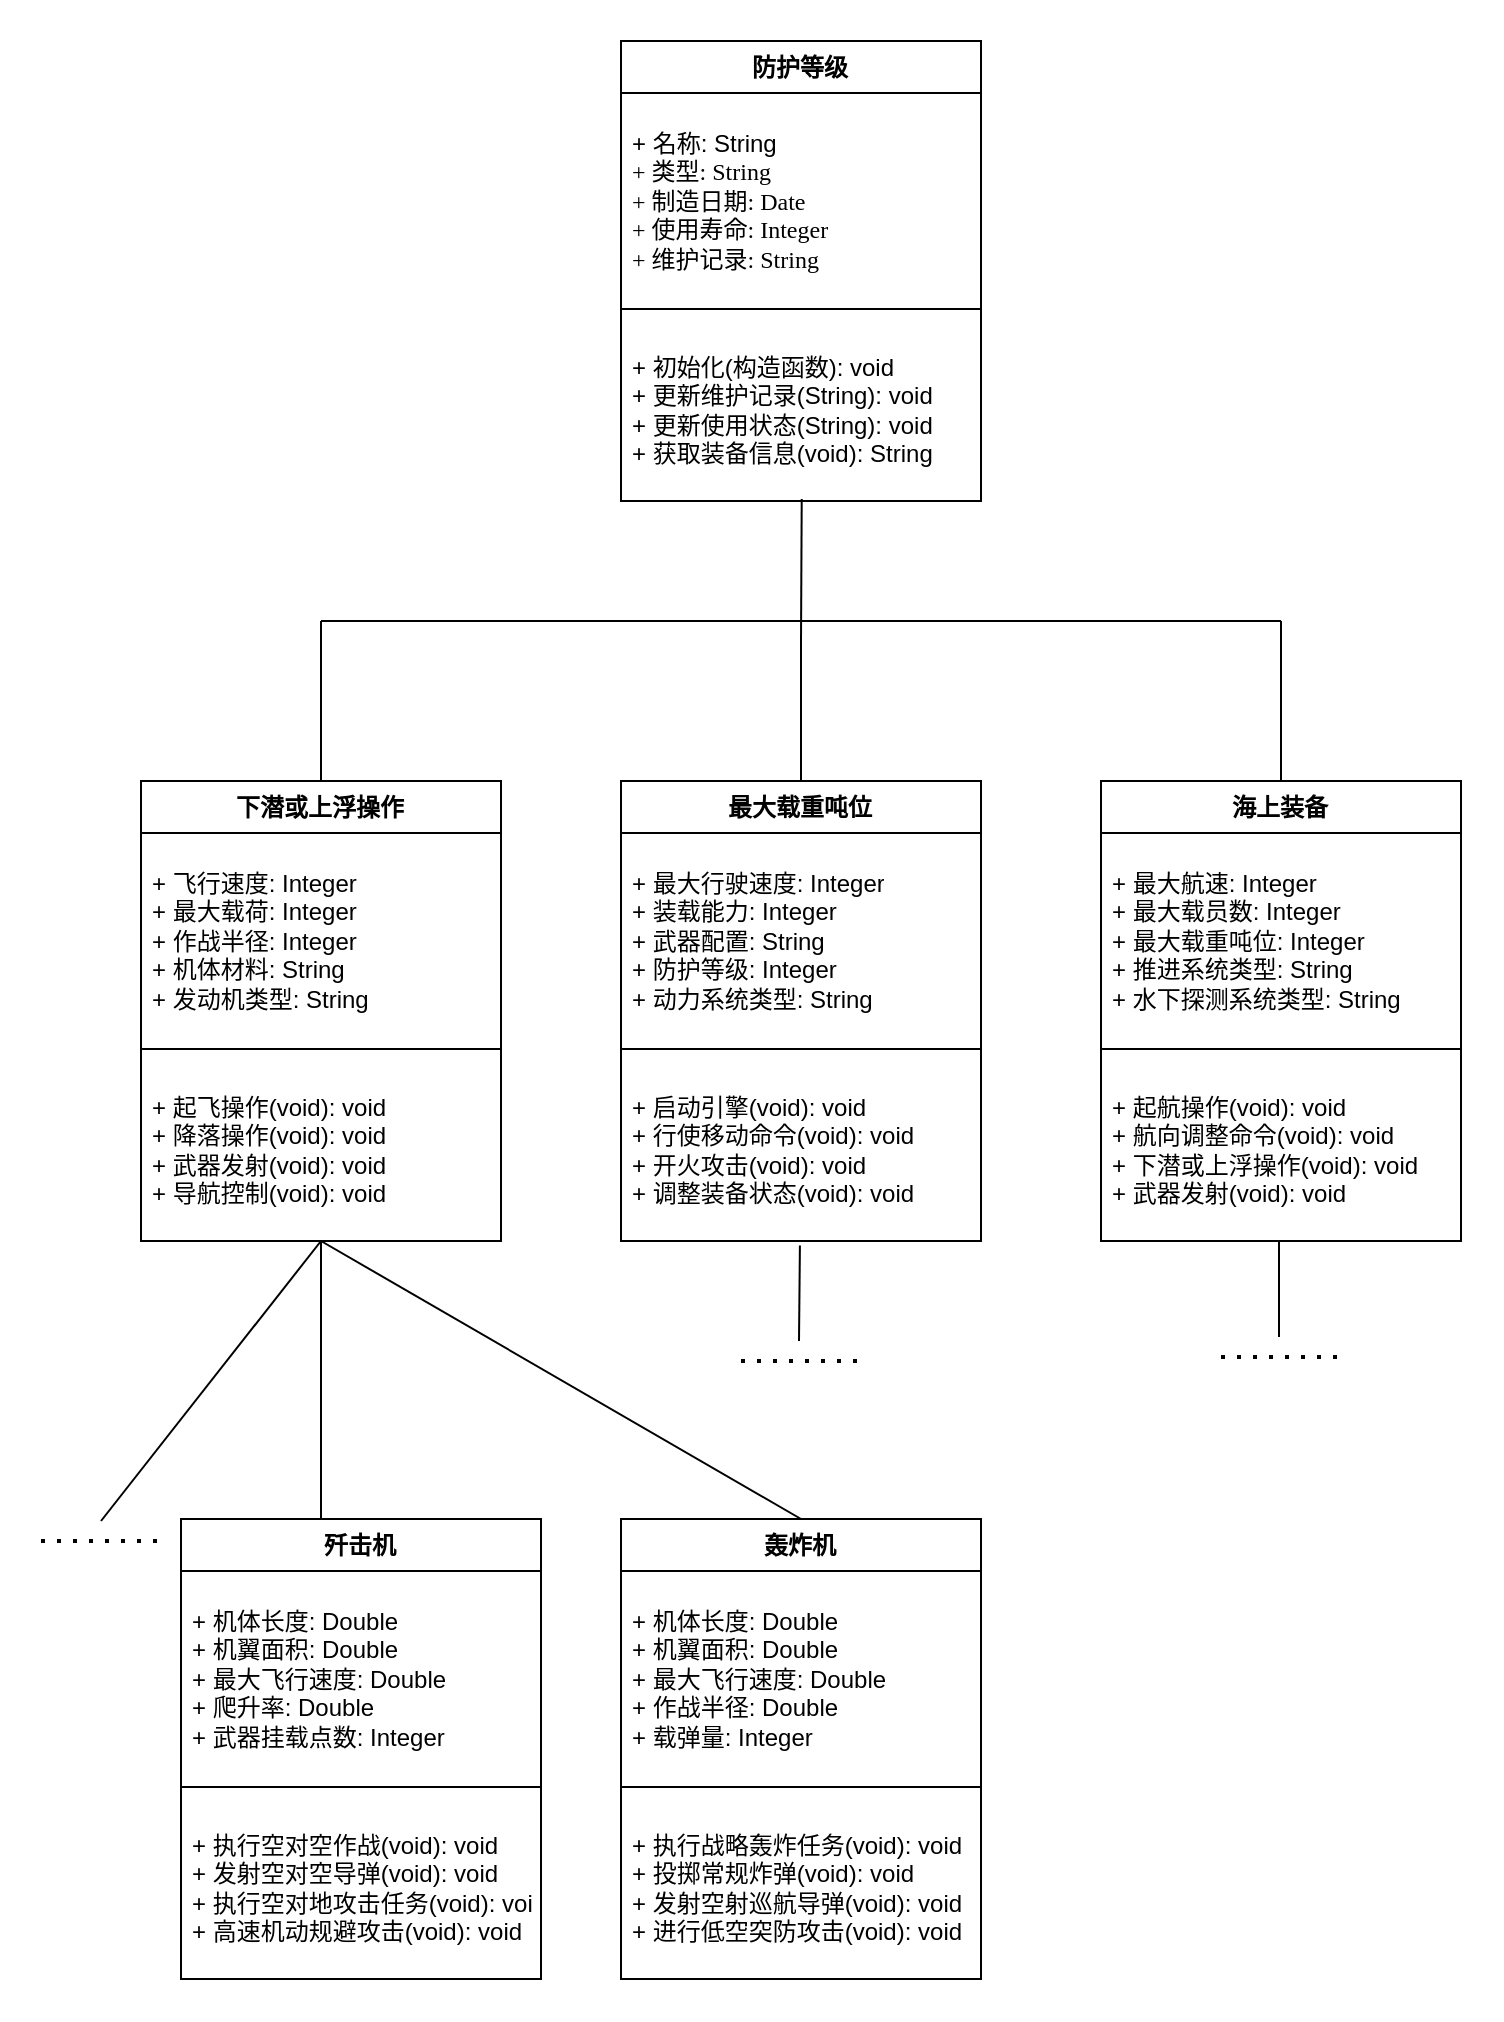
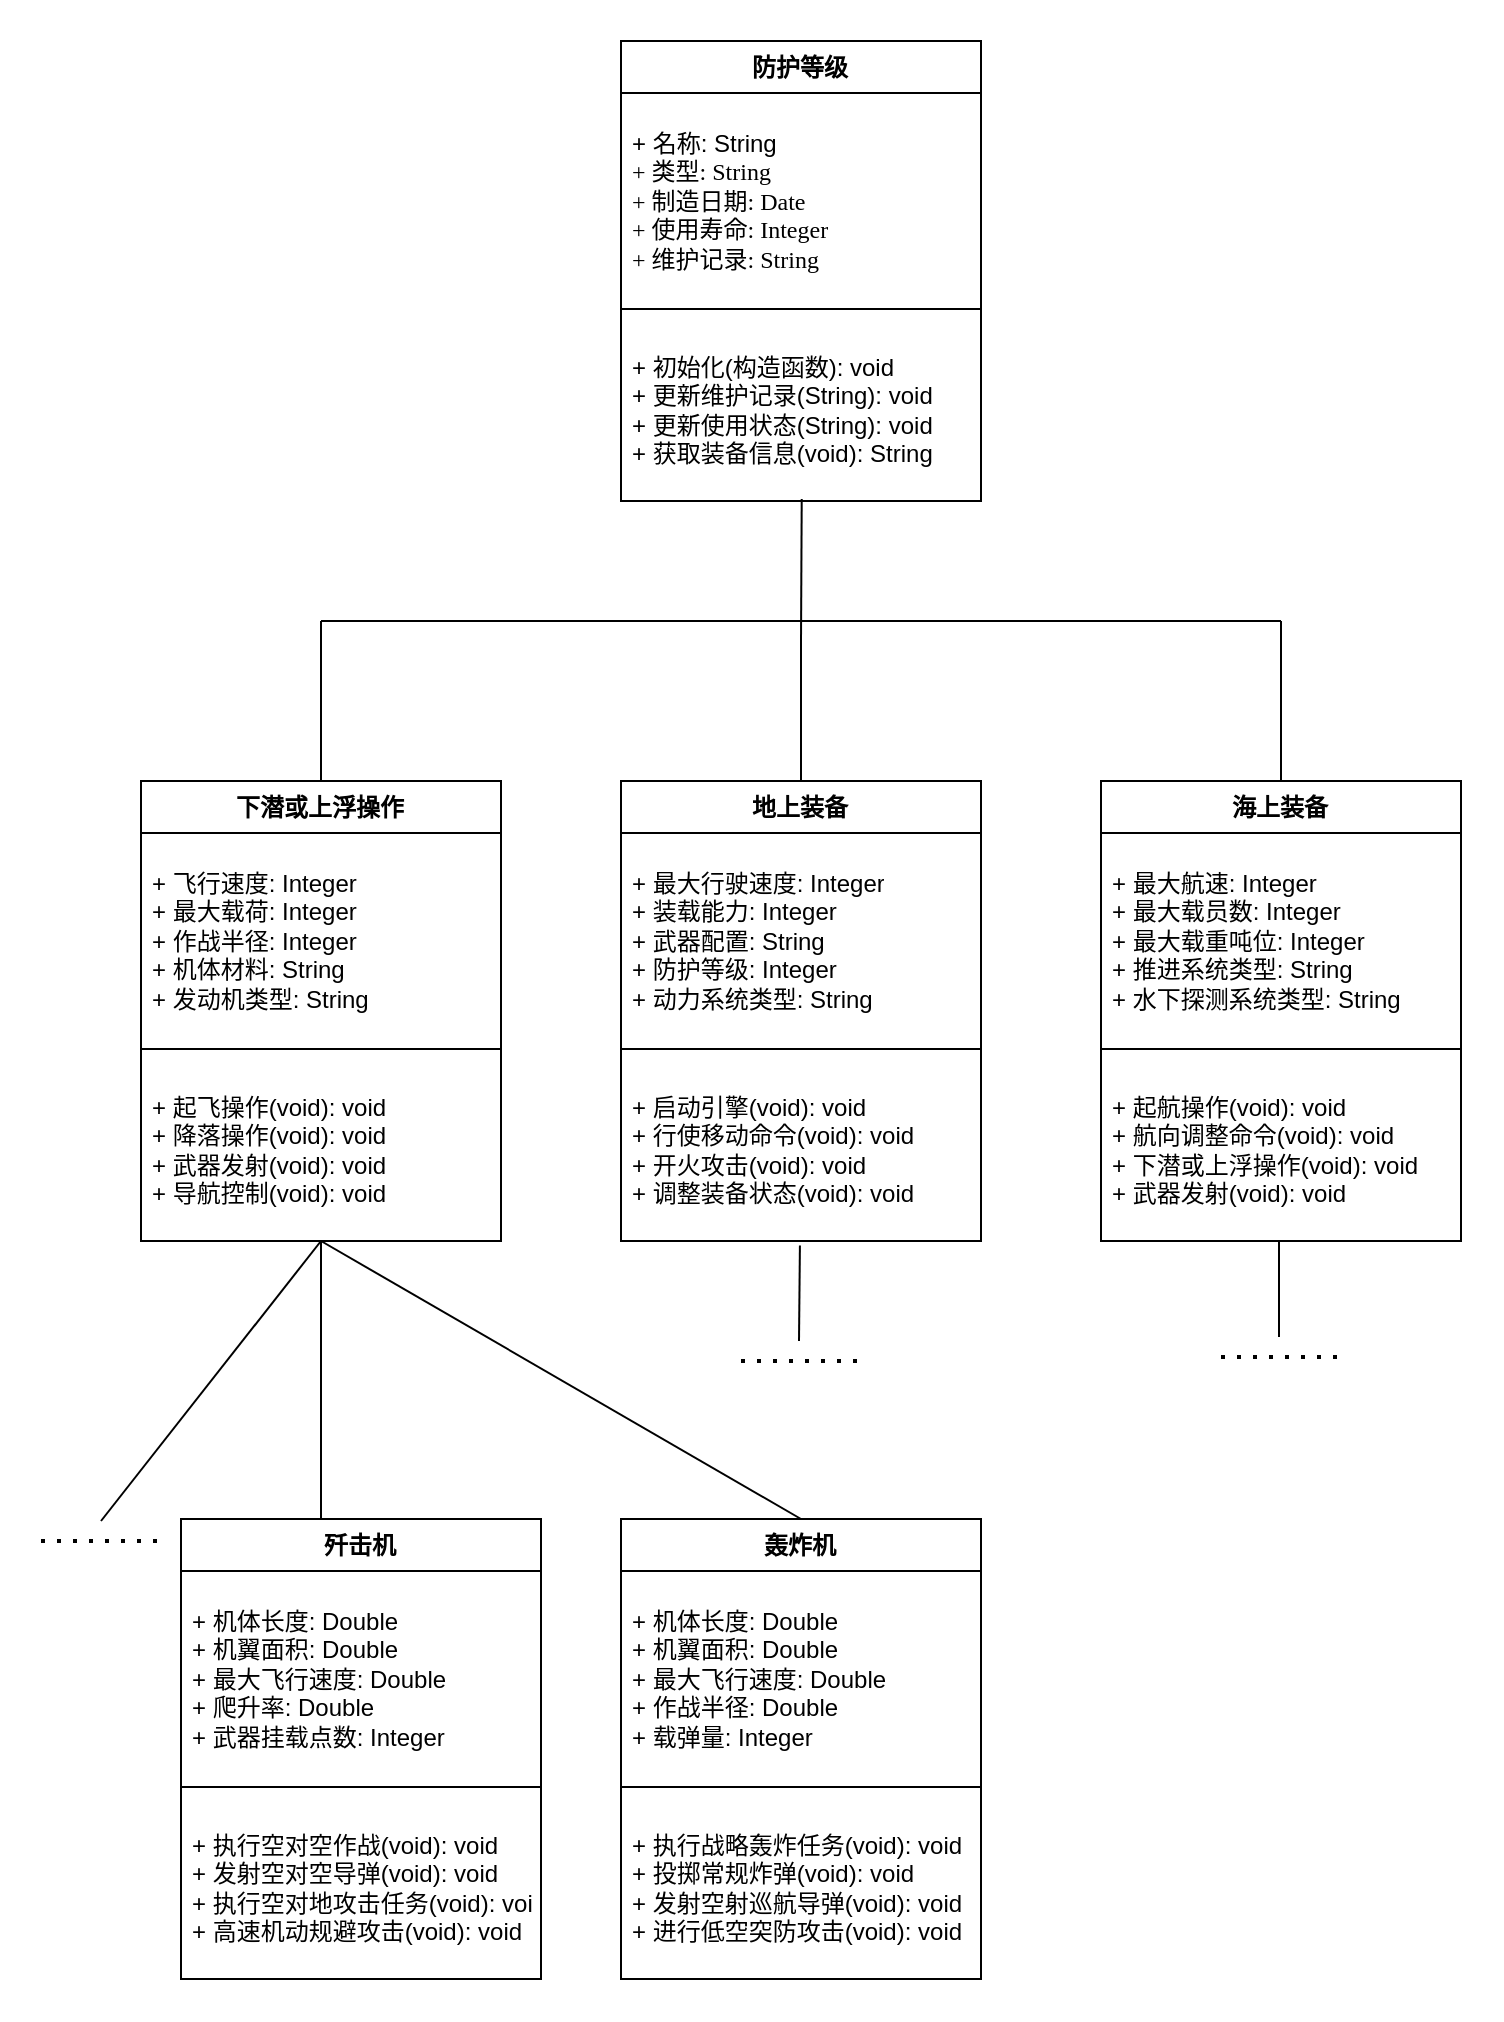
node "最大载重吨位": label "最大载重吨位" -> "地上装备"
